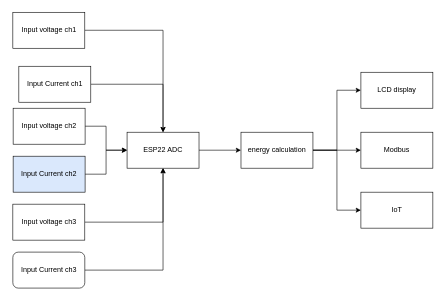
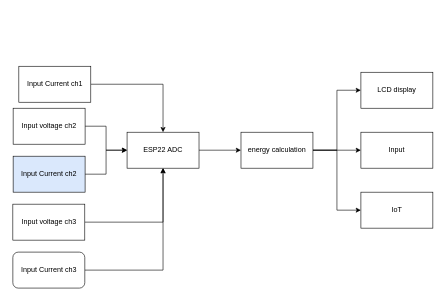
node "Input voltage ch1": removed
edge "Input voltage ch1" -> "ESP22 ADC": removed
node "Modbus": label "Modbus" -> "Input"
